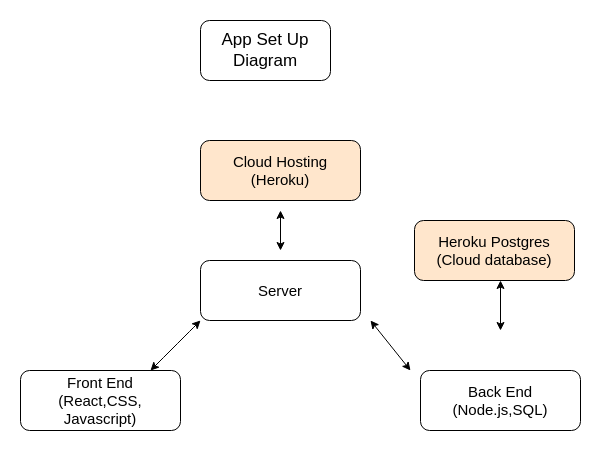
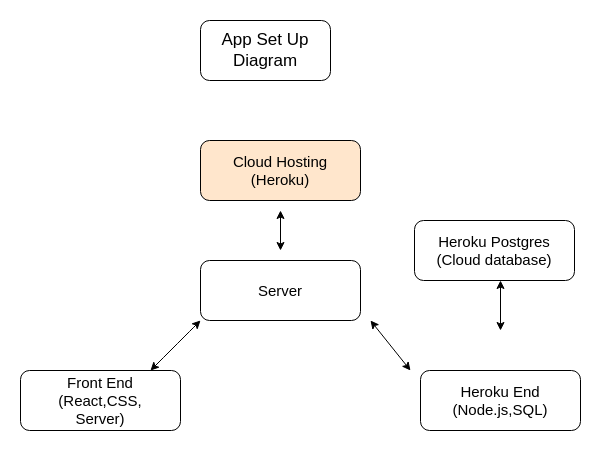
node "Heroku Postgres (Cloud database)": fillcolor #ffe6cc -> #ffffff
node "Front End (React,CSS, Javascript)": label "Front End (React,CSS, Javascript)" -> "Front End (React,CSS, Server)"
node "Back End (Node.js,SQL)": label "Back End (Node.js,SQL)" -> "Heroku End (Node.js,SQL)"
